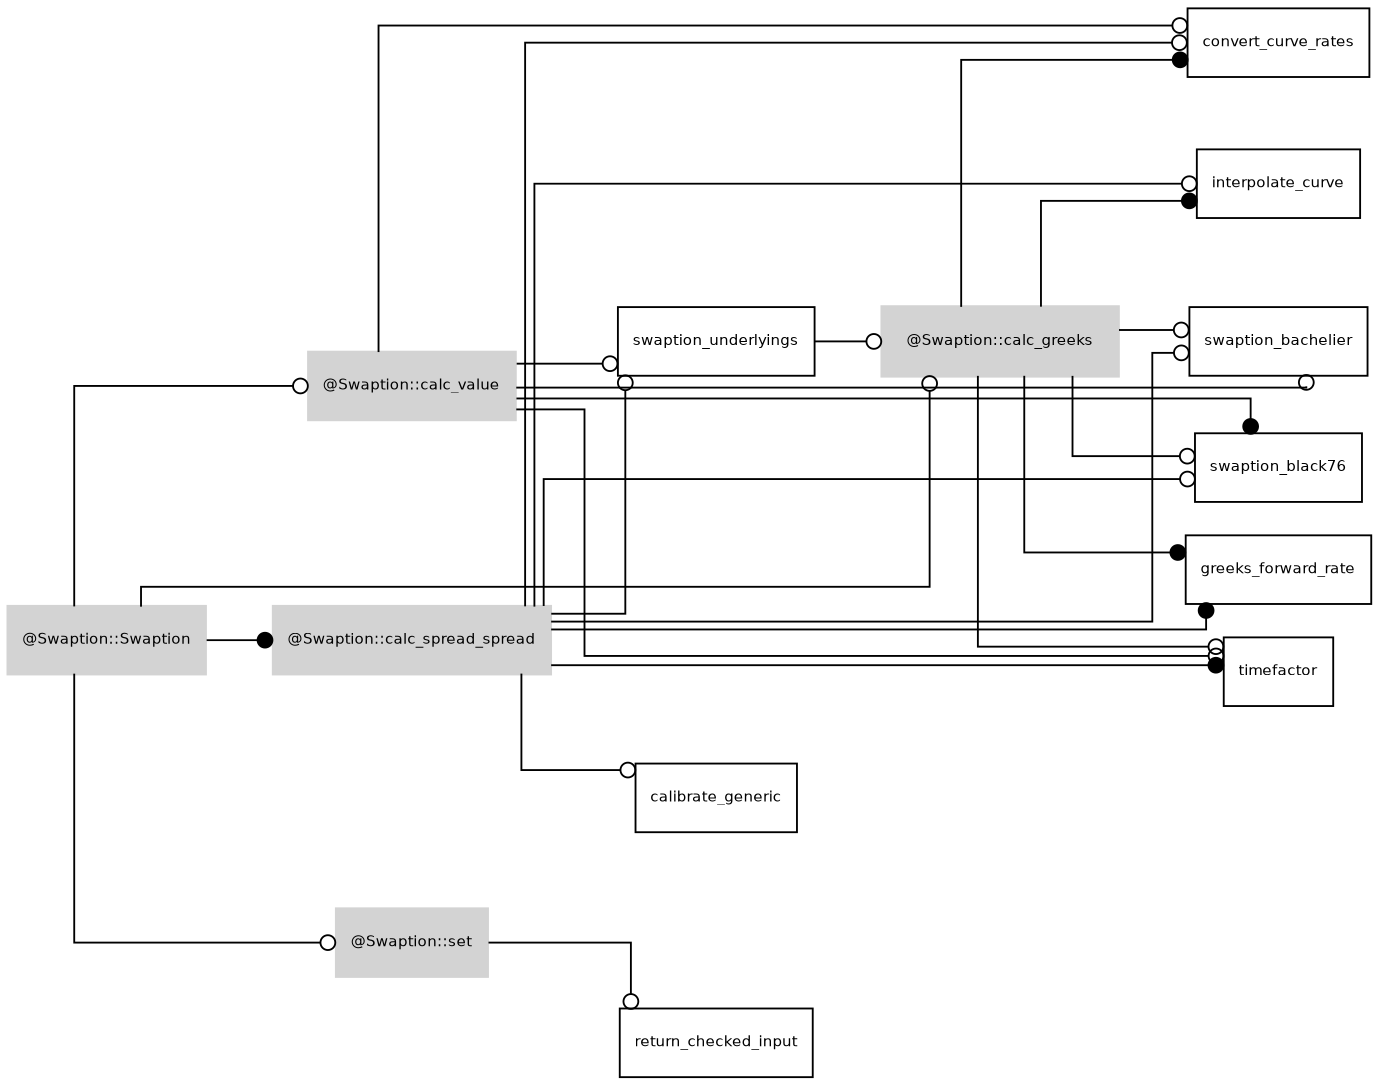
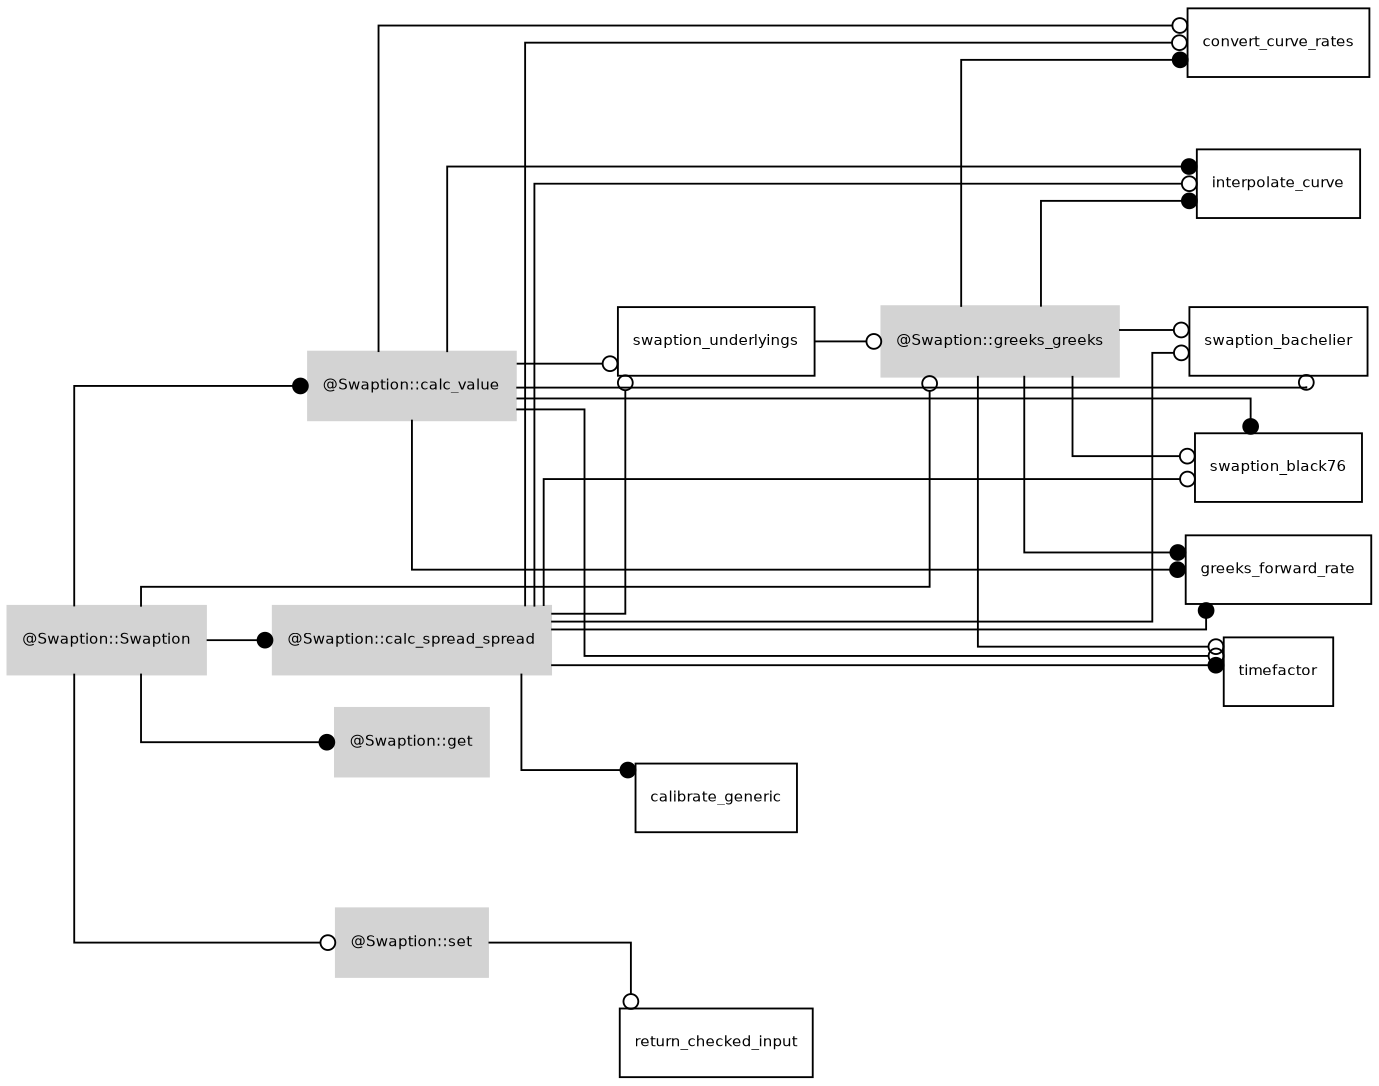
edge "@Swaption::calc_value" -> "interpolate_curve": added
node "@Swaption::calc_greeks": label "@Swaption::calc_greeks" -> "@Swaption::greeks_greeks"
edge "@Swaption::Swaption" -> "@Swaption::calc_value": arrowhead odot -> dot
edge "@Swaption::calc_value" -> "greeks_forward_rate": added
node "@Swaption::get": added
edge "@Swaption::calc_spread_spread" -> "calibrate_generic": arrowhead odot -> dot
